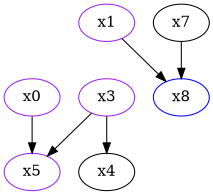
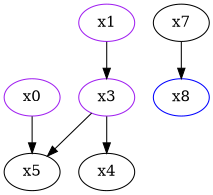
edge "x1" -> "x8": now "x1" -> "x3"
node "x5": color purple -> black
